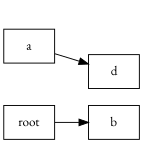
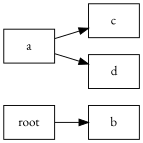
node "c": added
